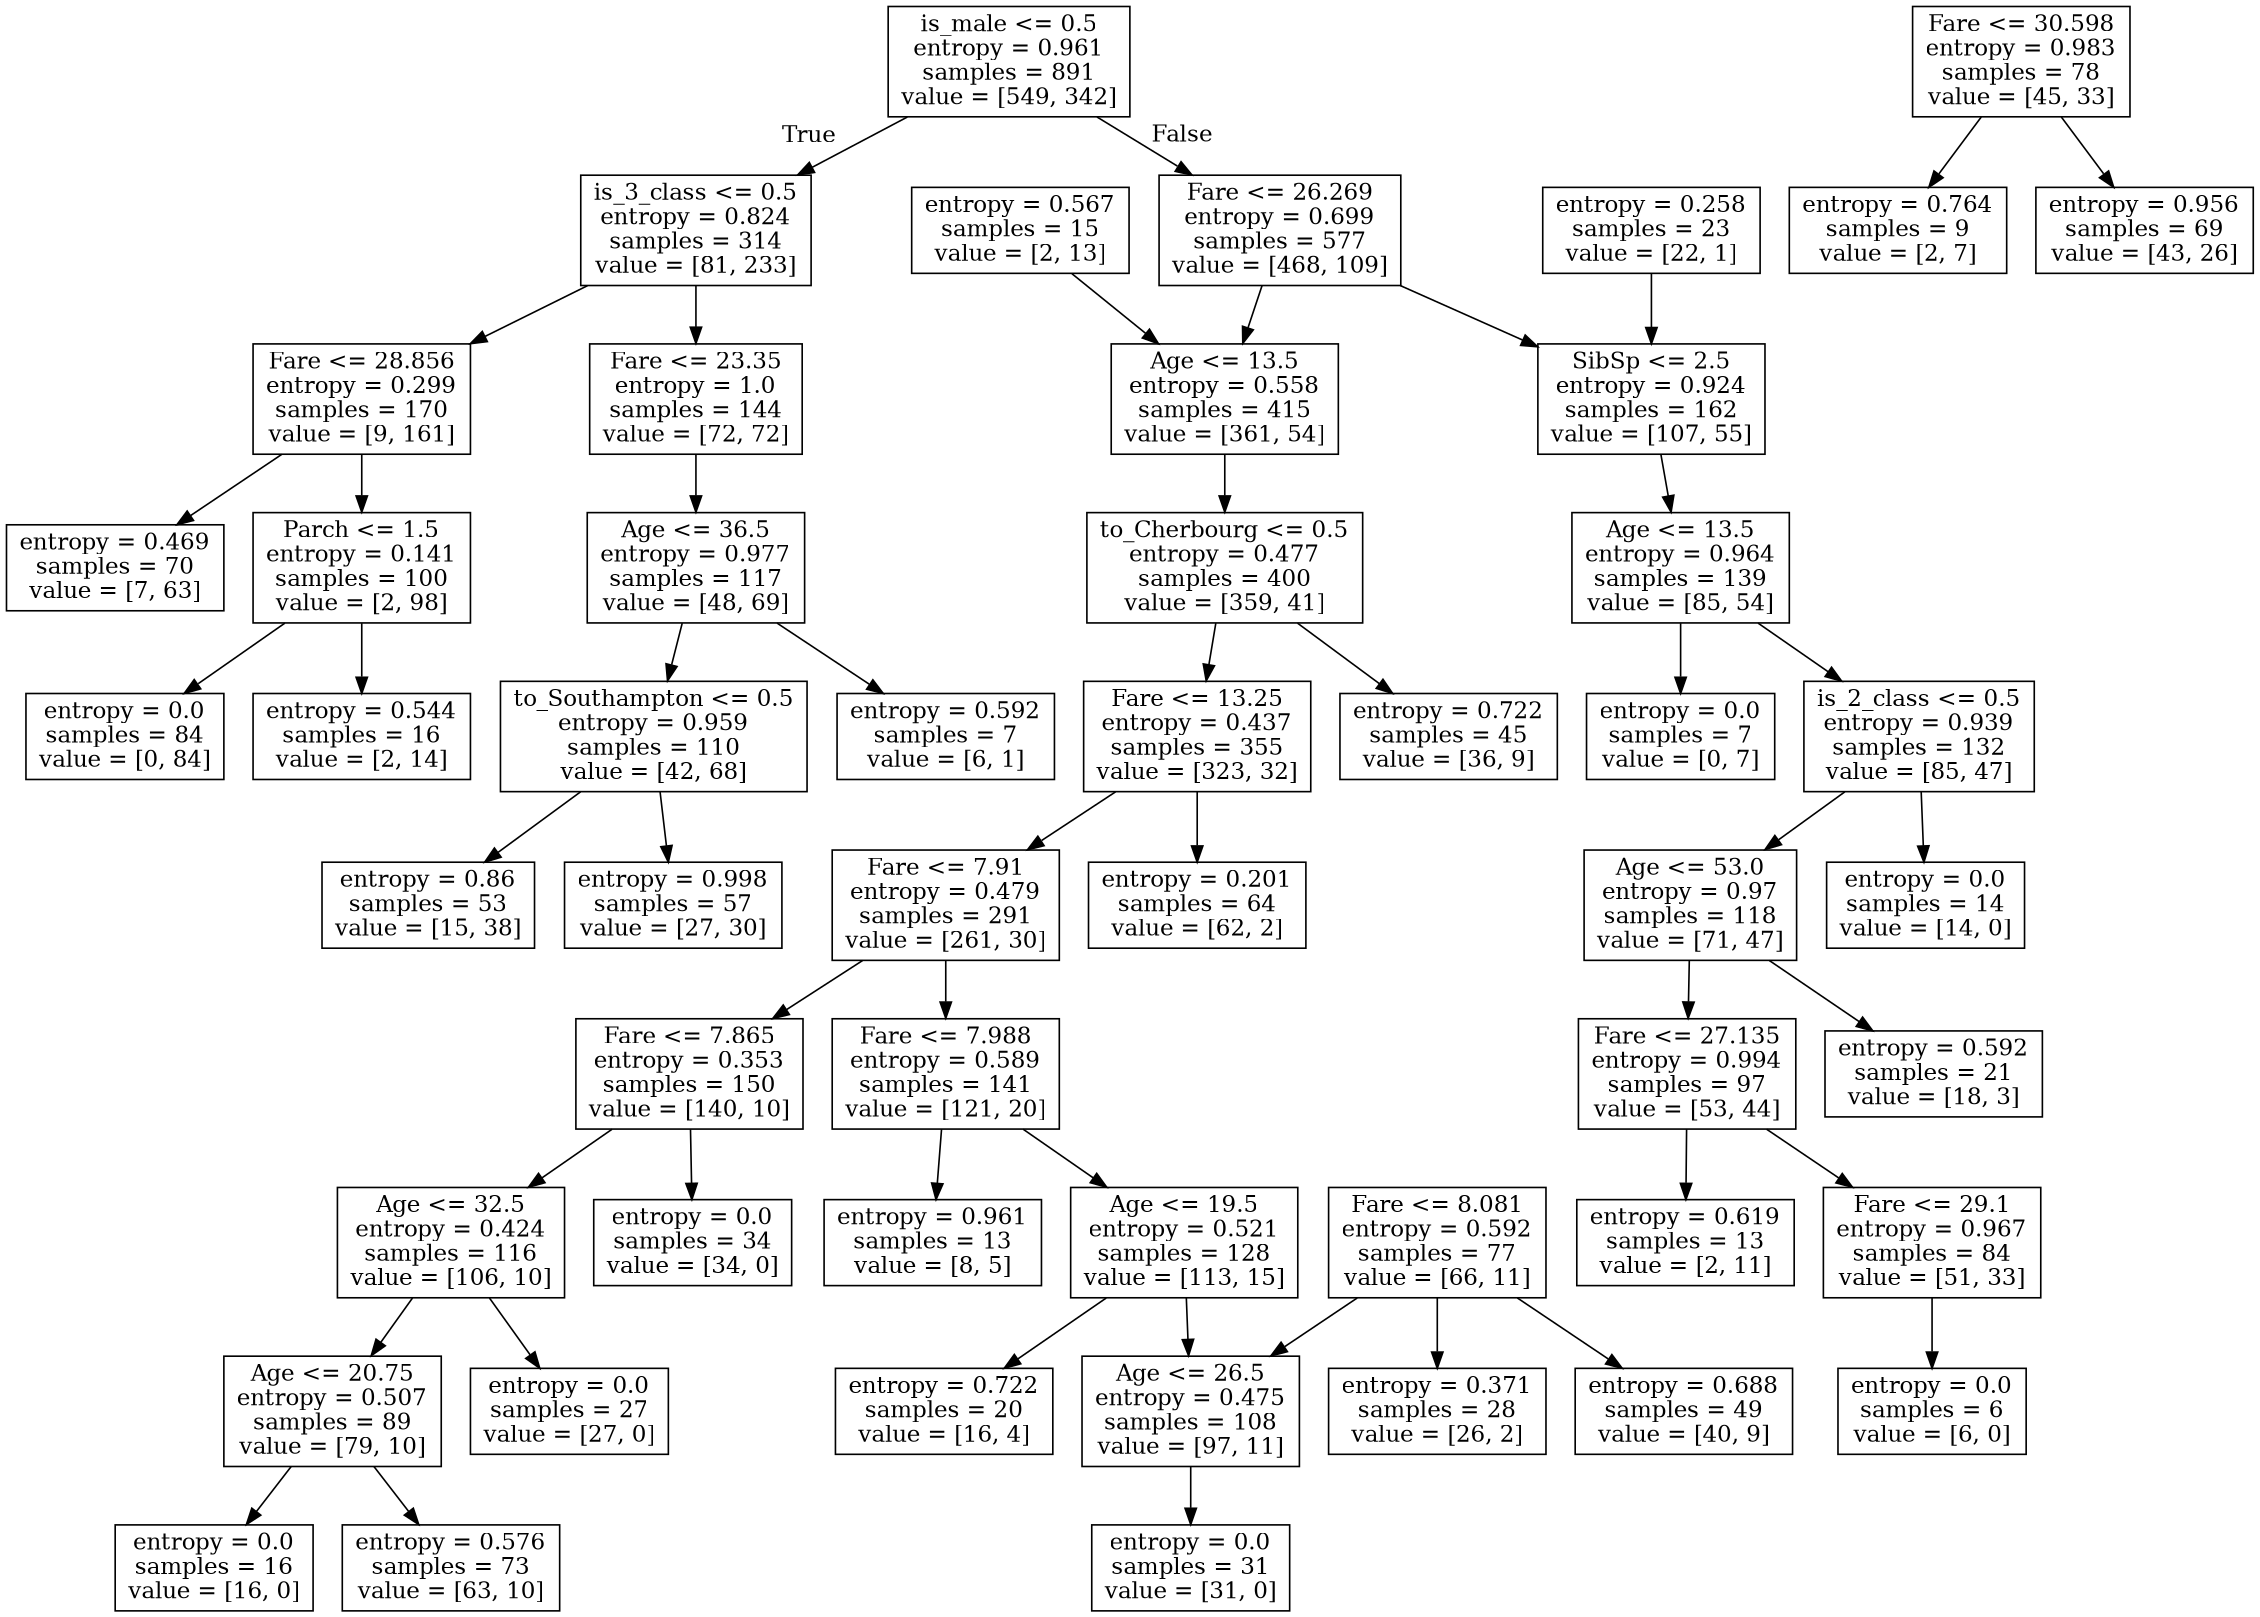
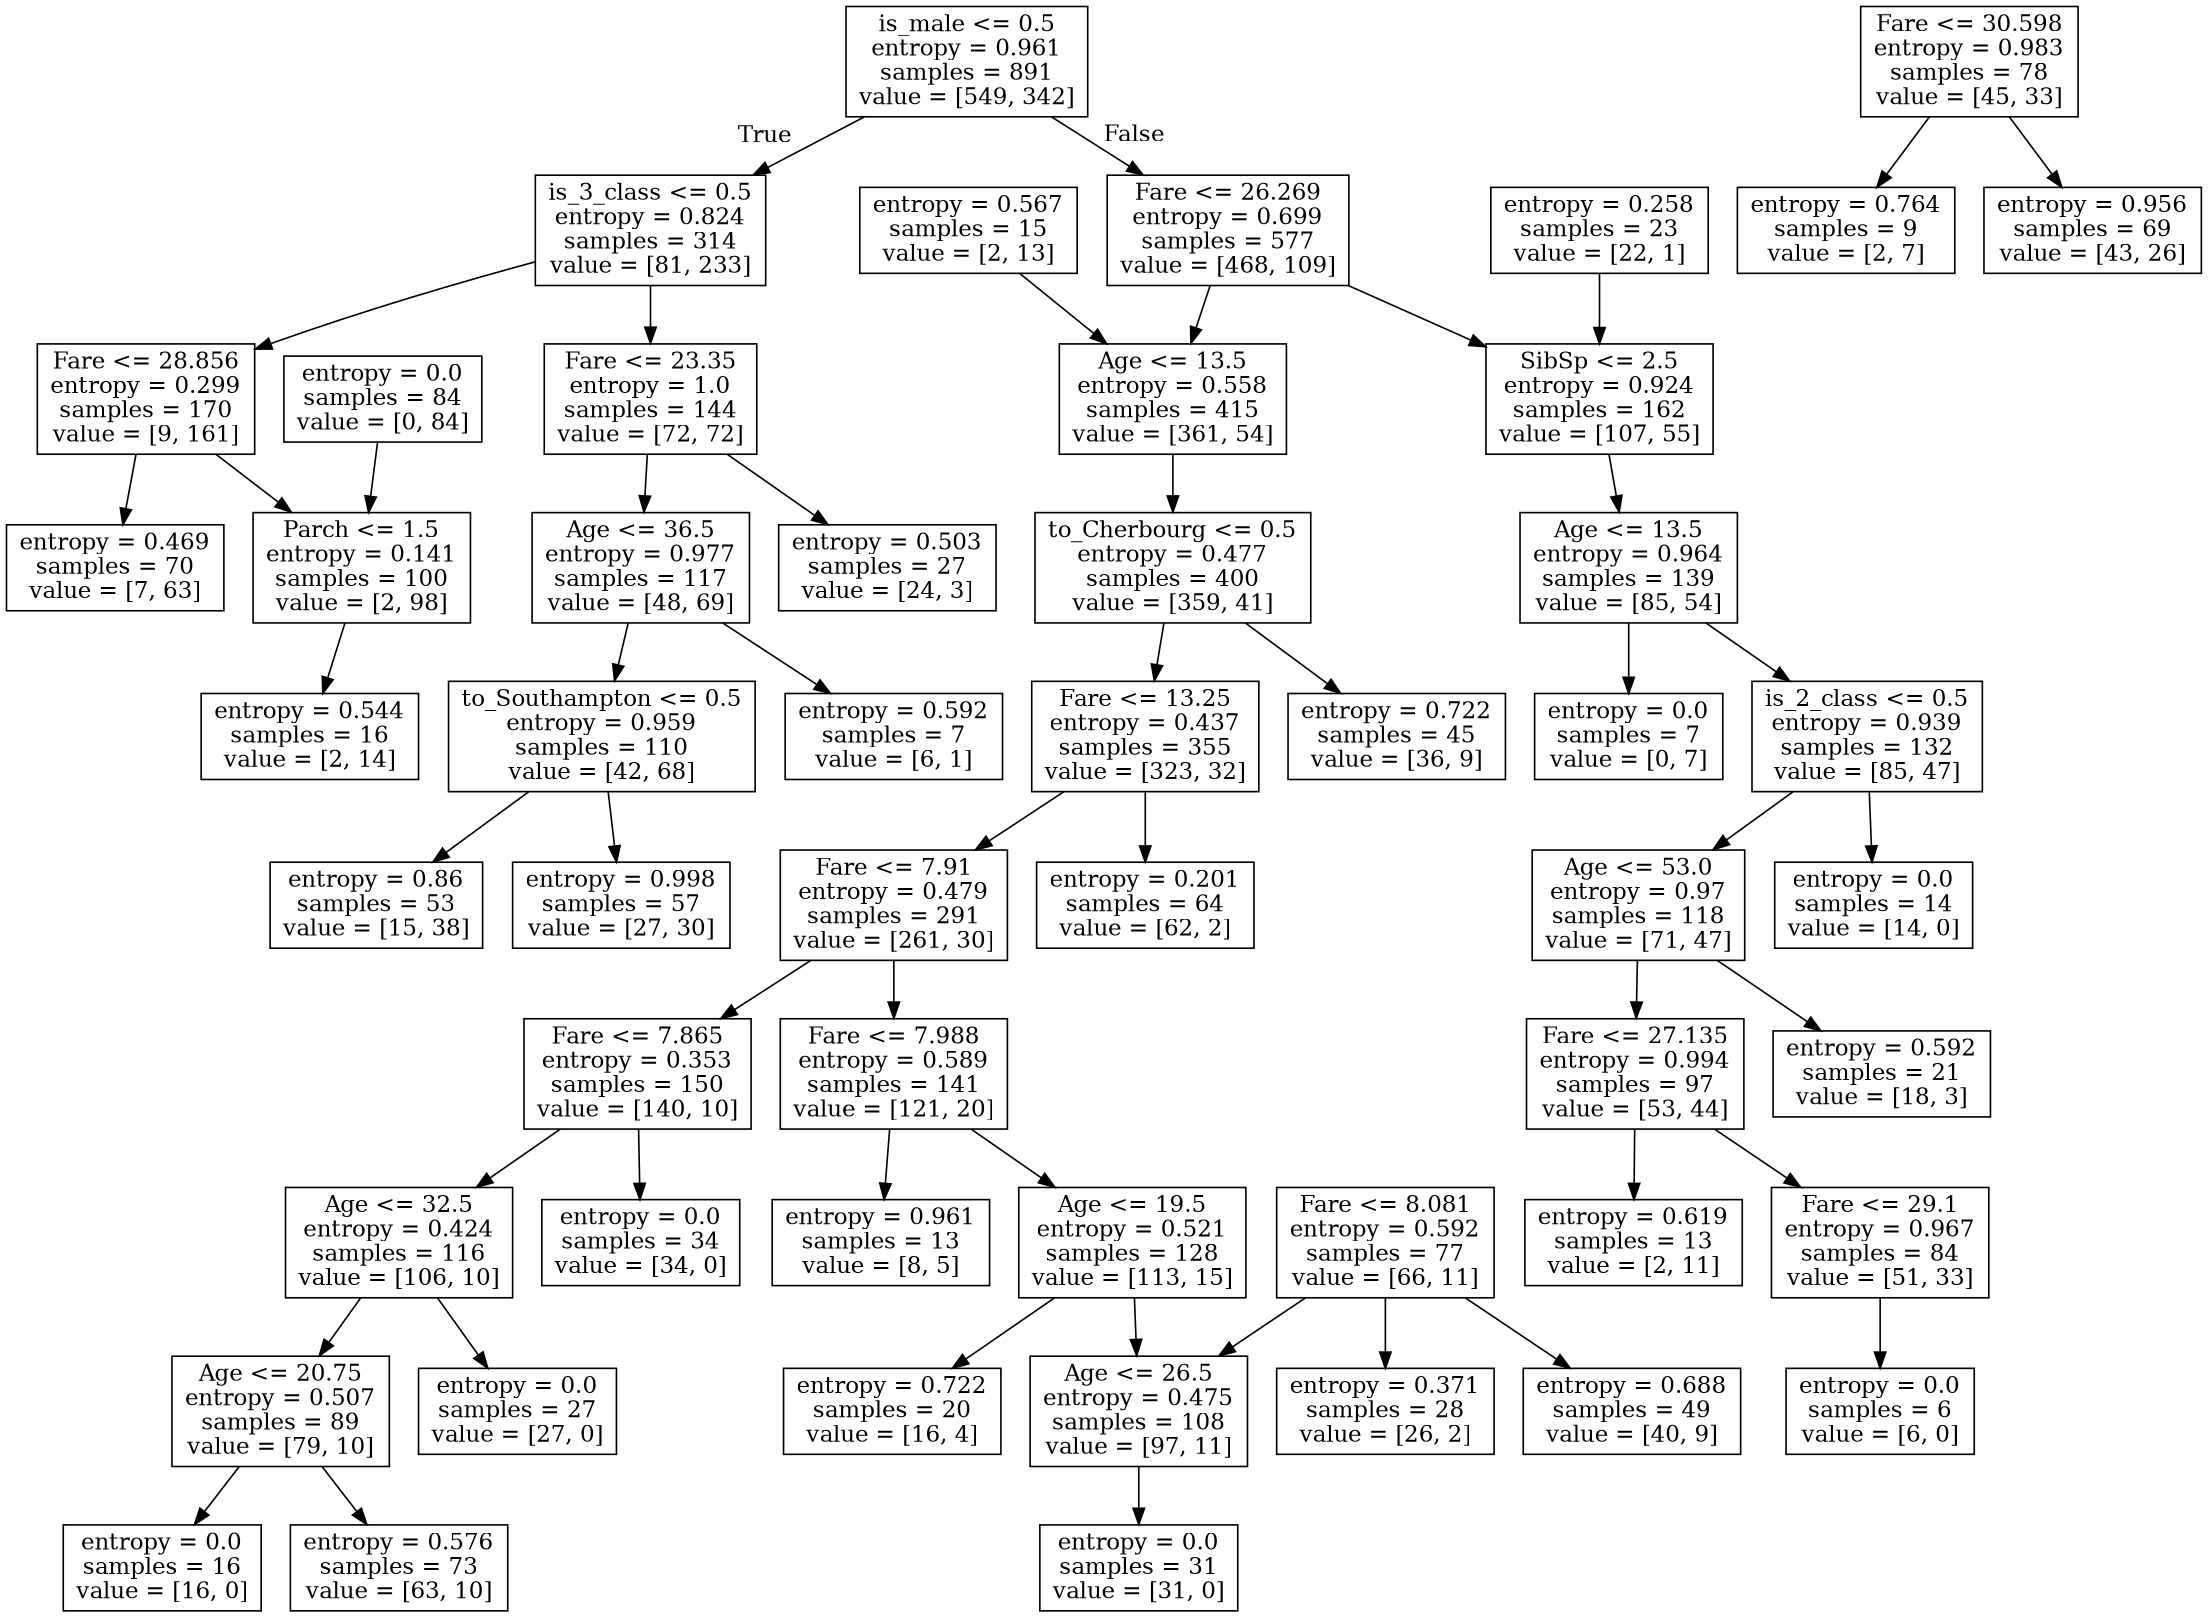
node "entropy = 0.503 samples = 27 value = [24, 3]": added
edge "Parch <= 1.5 entropy = 0.141 samples = 100 value = [2, 98]" -> "entropy = 0.0 samples = 84 value = [0, 84]": reversed
